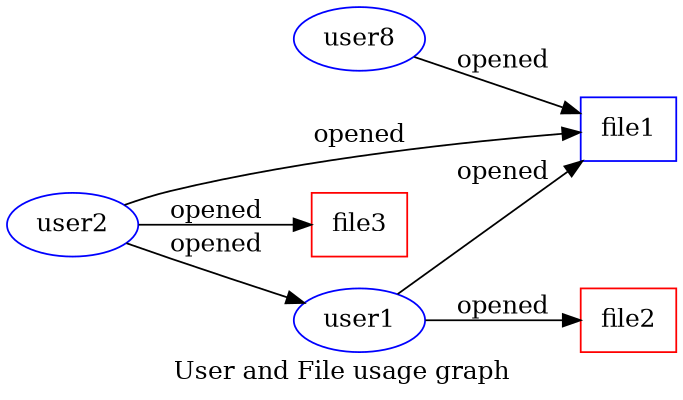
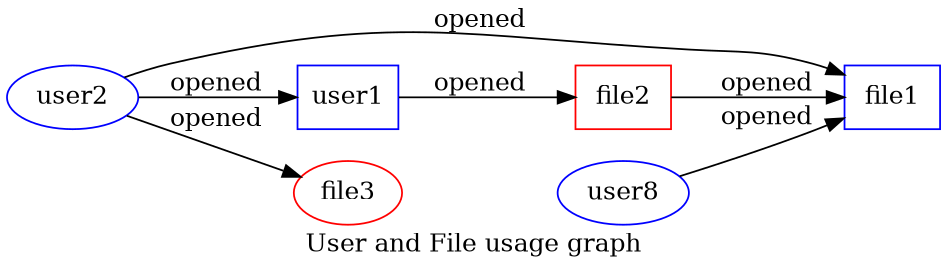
node "file3": shape box -> ellipse
edge "user1" -> "file1": now "file2" -> "file1"
node "user1": shape ellipse -> box
